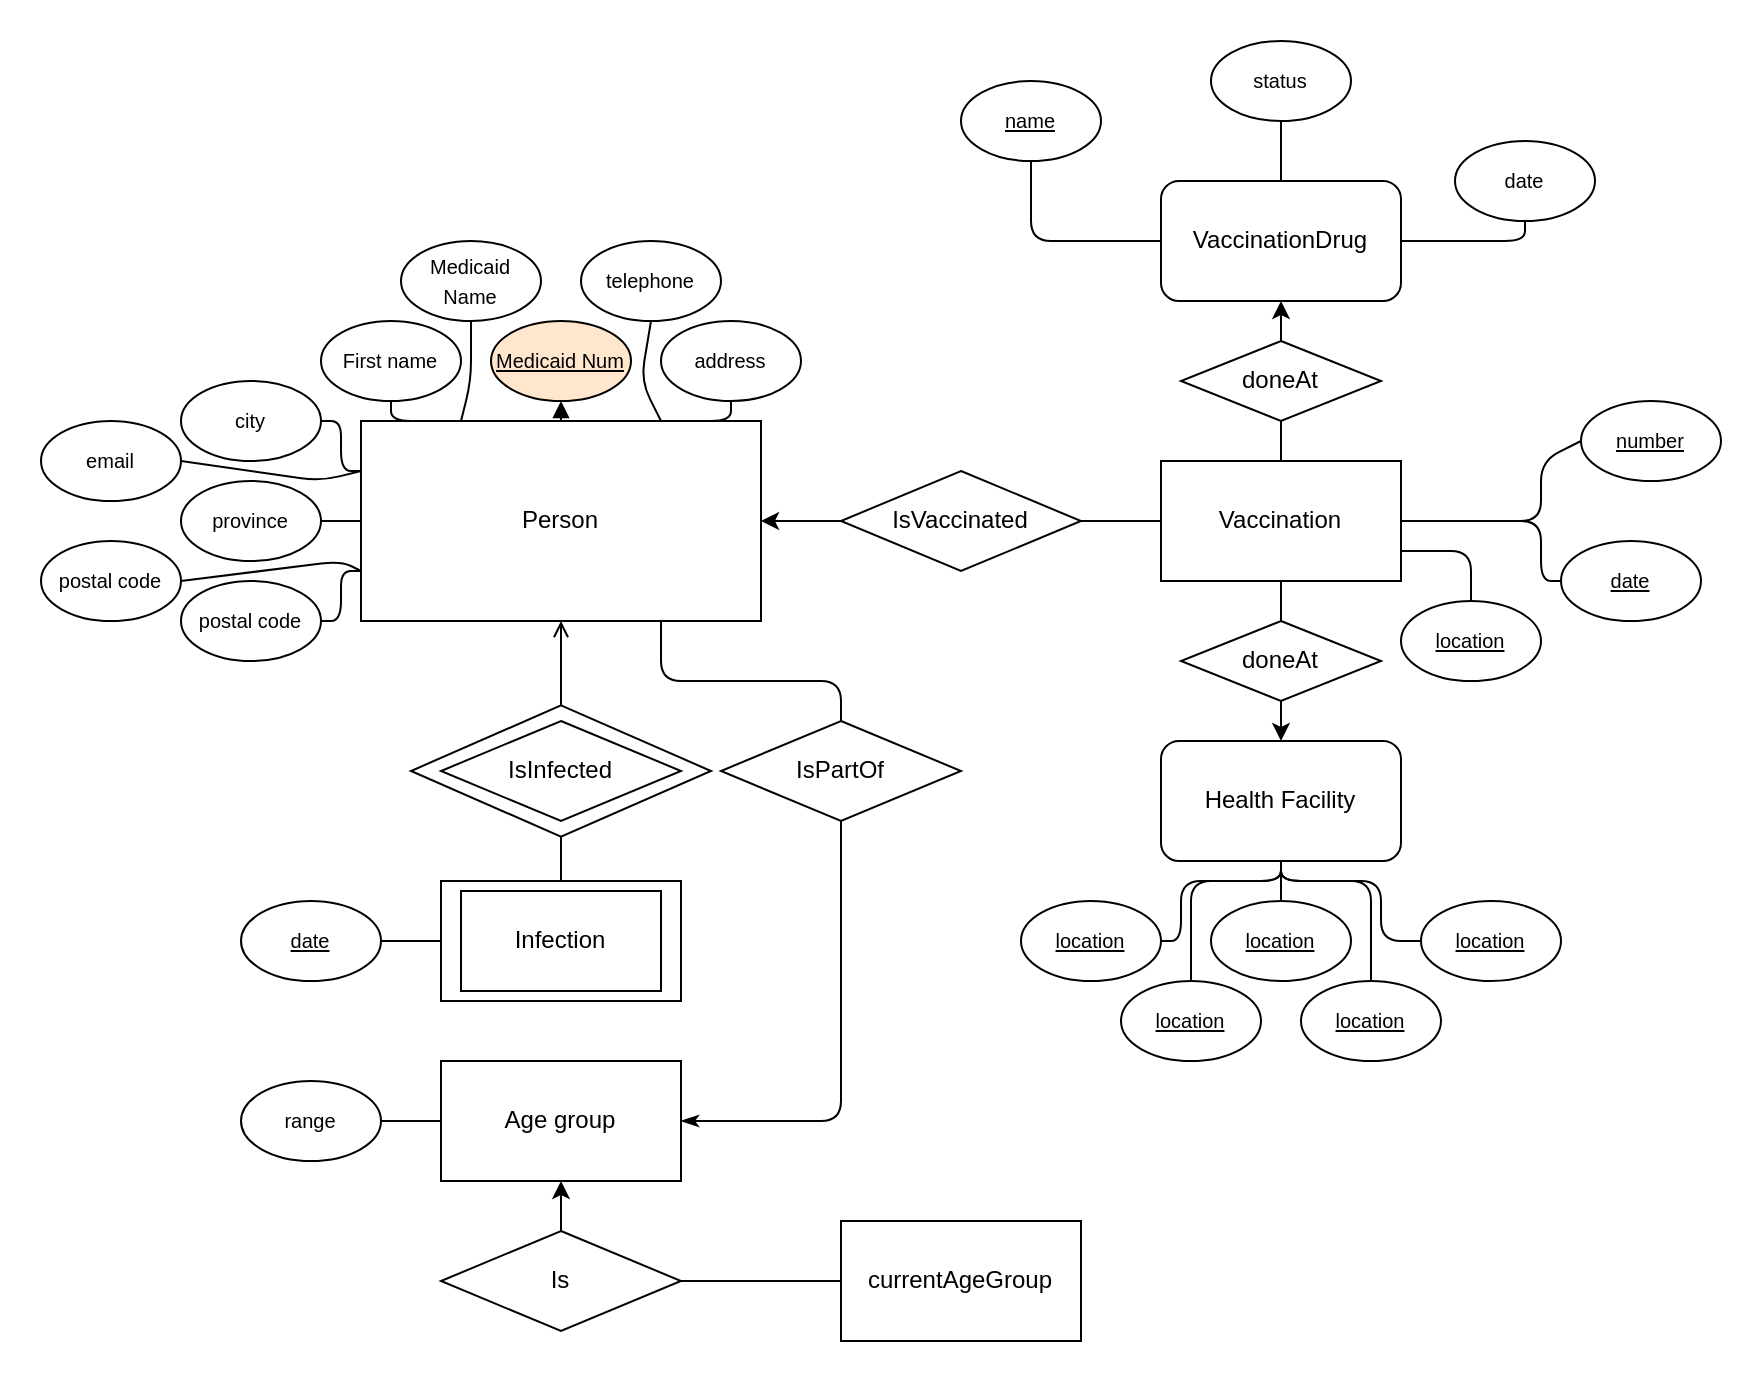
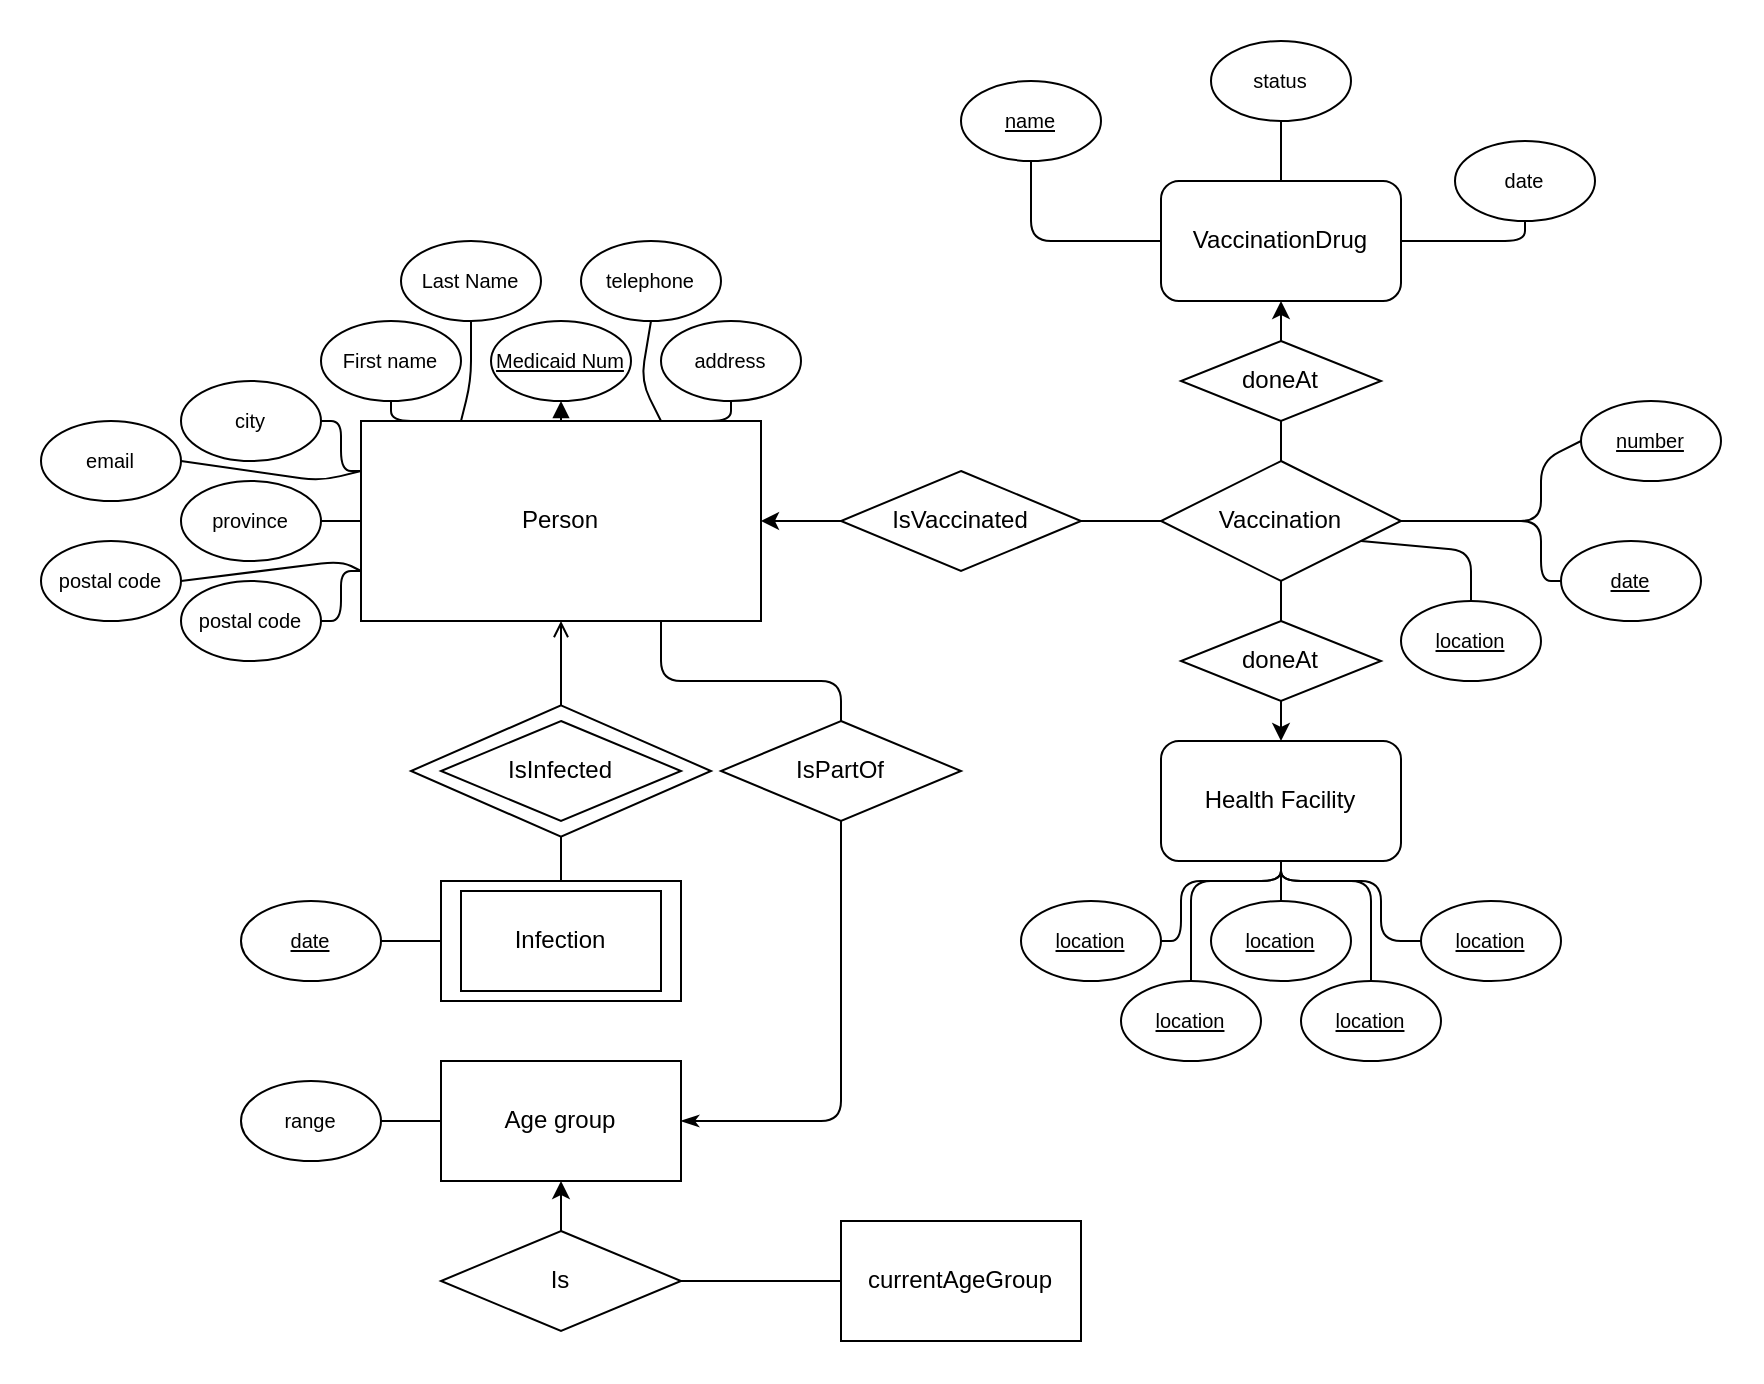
node "Medicaid Name": label "Medicaid Name" -> "Last Name"
node "Medicaid Num": fillcolor #ffe6cc -> #ffffff
node "Vaccination": shape rectangle -> diamond
